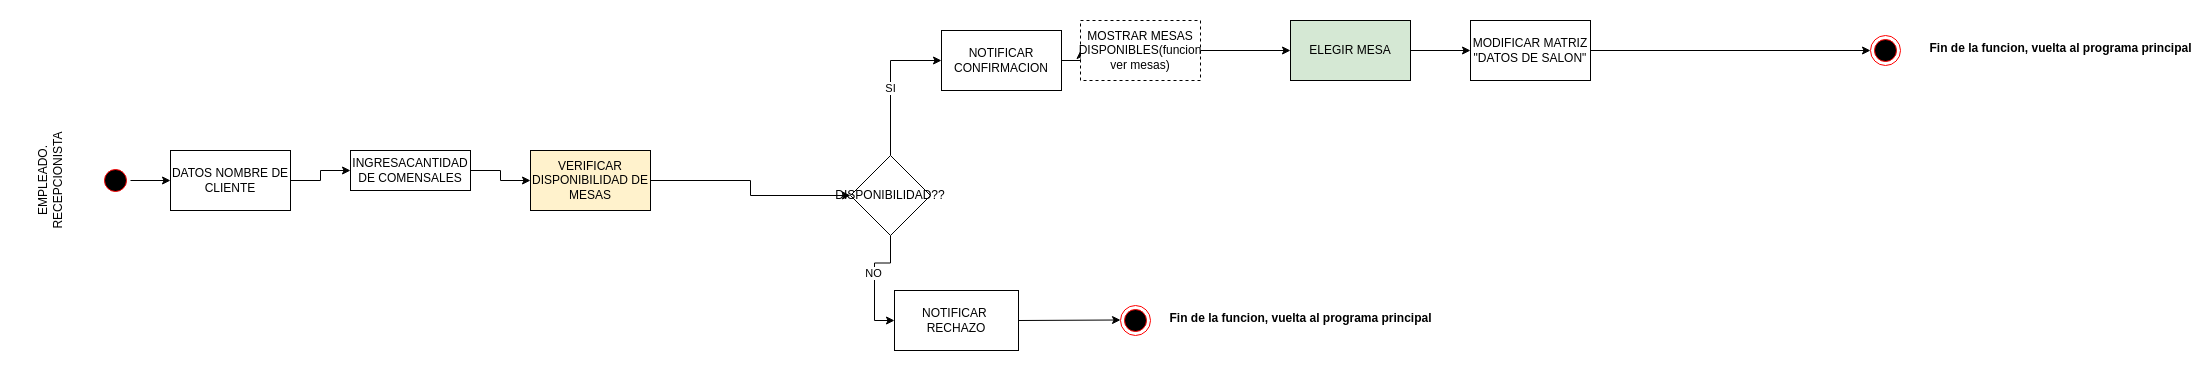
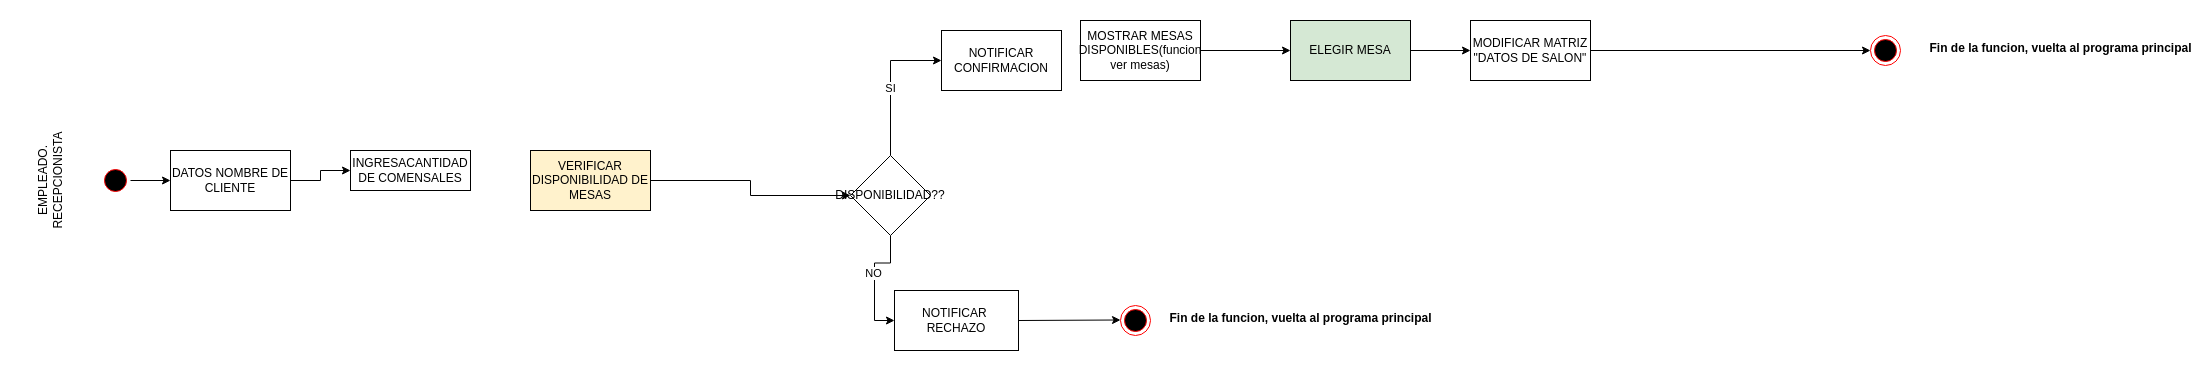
node "MOSTRAR MESAS DISPONIBLES(funcion ver mesas)": style dashed -> solid
edge "NOTIFICAR CONFIRMACION" -> "MOSTRAR MESAS DISPONIBLES(funcion ver mesas)": removed
edge "INGRESACANTIDAD DE COMENSALES" -> "VERIFICAR DISPONIBILIDAD DE MESAS": removed
